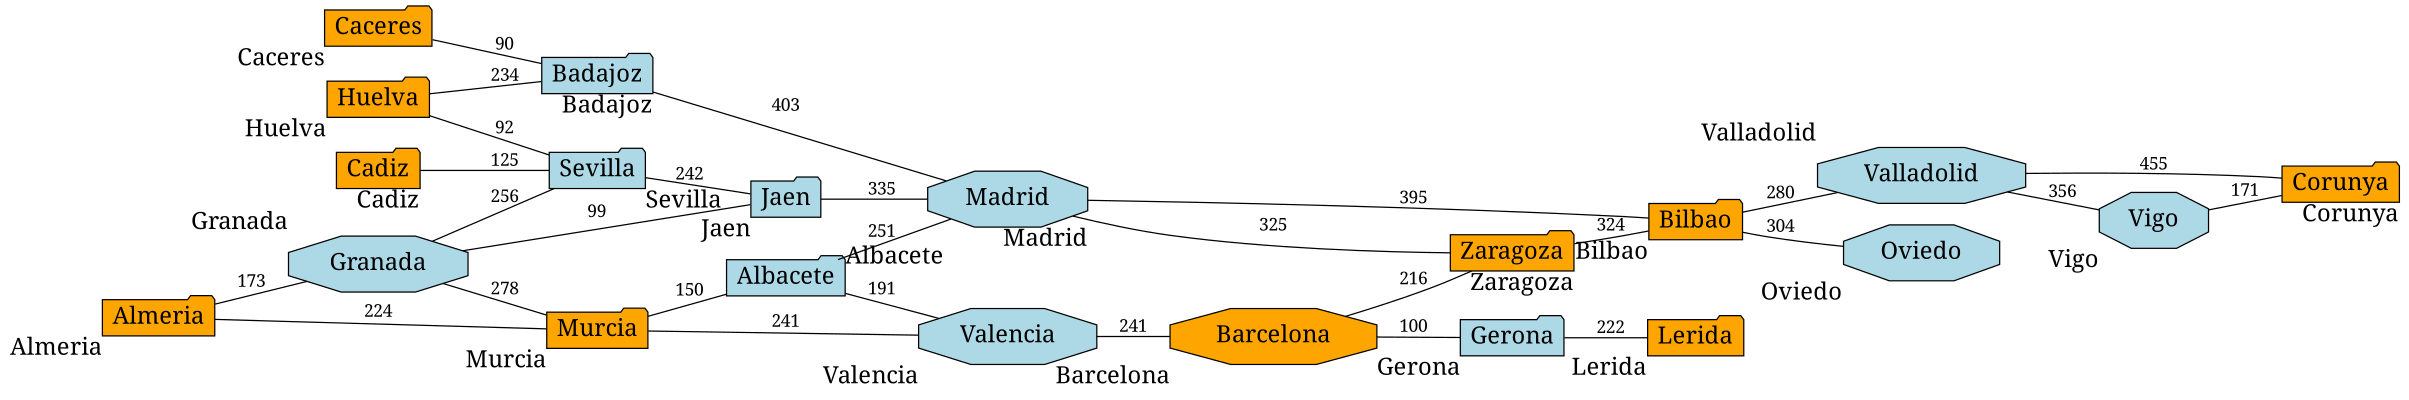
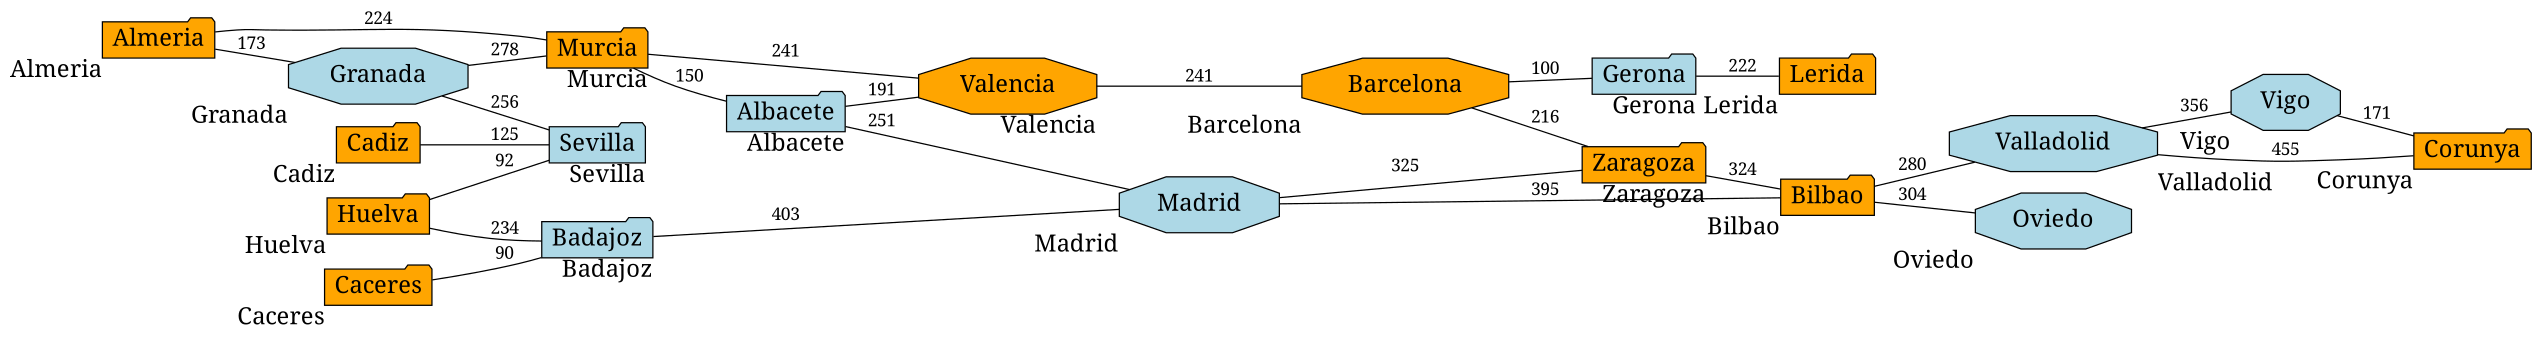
node "Jaen Jaen": removed
node "Valencia Valencia": fillcolor lightblue -> orange
